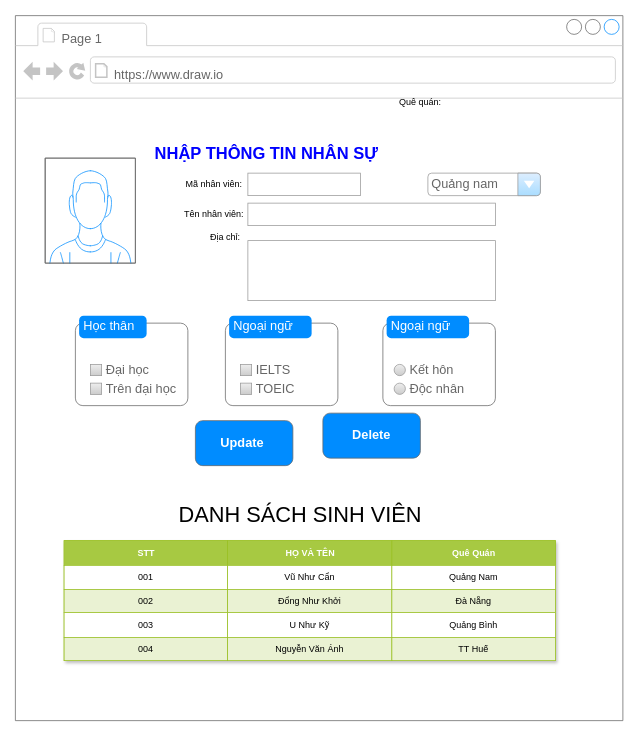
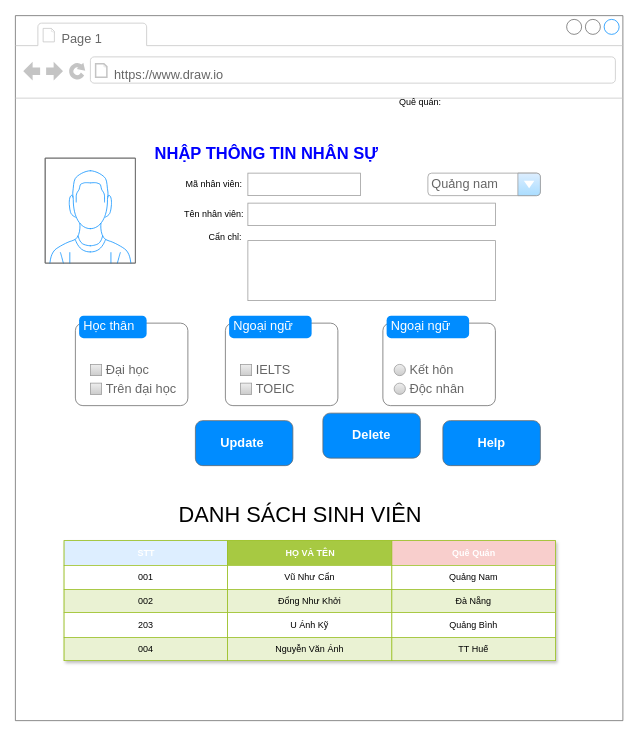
node "Địa chỉ:": label "Địa chỉ:" -> "Cẩn chỉ:"
node "Help": added
node "STT": fillcolor #a7c942 -> #ddeeff
node "Quê Quán": fillcolor #a7c942 -> #f8cecc
node "003": label "003" -> "203"
node "U Như Kỹ": label "U Như Kỹ" -> "U Ánh Kỹ"
